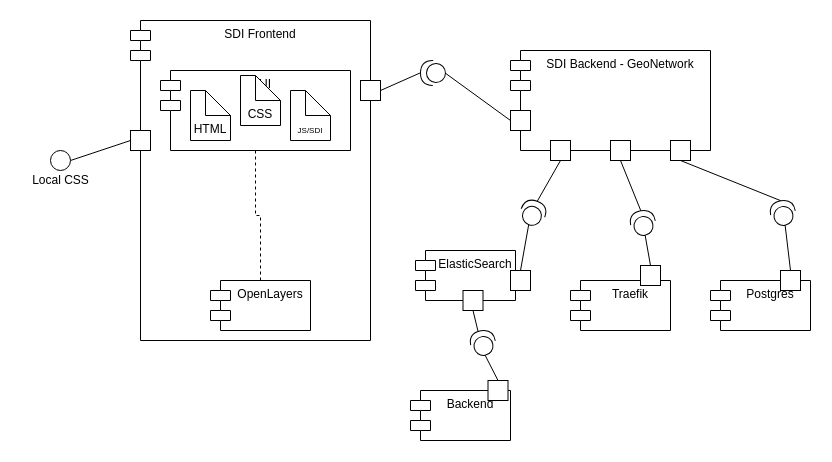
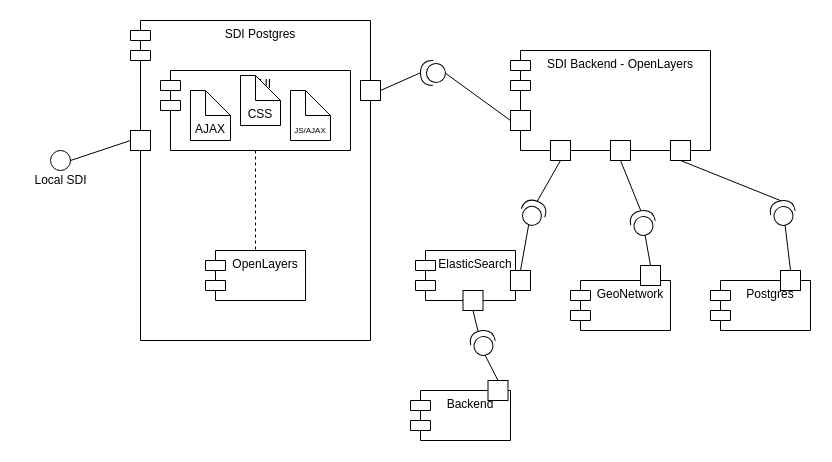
node "SDI Frontend": label "SDI Frontend" -> "SDI Postgres"
node "SDI Backend - GeoNetwork": label "SDI Backend - GeoNetwork" -> "SDI Backend - OpenLayers"
node "HTML": label "HTML" -> "AJAX"
node "JS/SDI": label "JS/SDI" -> "JS/AJAX"
node "Local CSS": label "Local CSS" -> "Local SDI"
node "Traefik": label "Traefik" -> "GeoNetwork"
node "OpenLayers": moved (261, 306) -> (256, 276)
